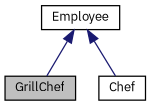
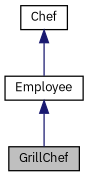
edge "Chef" -> "Employee": reversed
